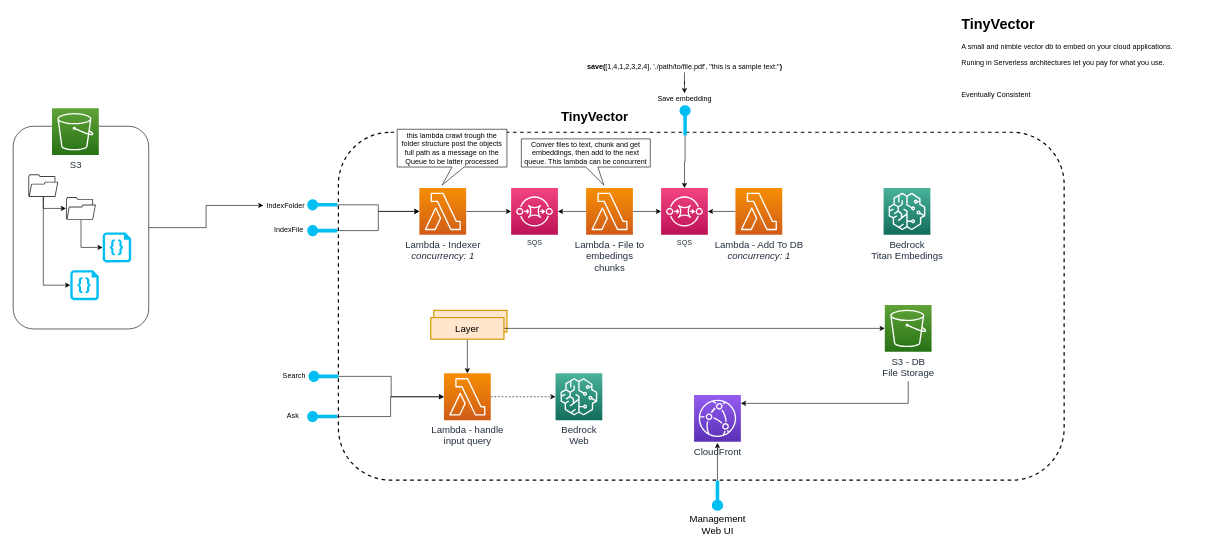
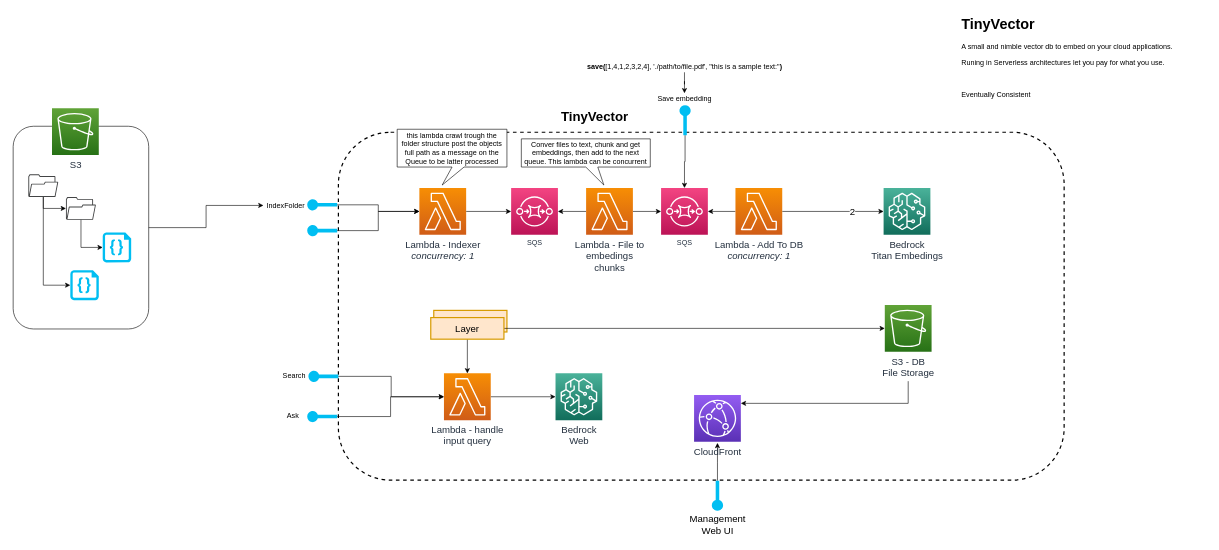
edge "Lambda - Add To DB concurrency: 1" -> "Bedrock Titan Embedings": added, label "2"
node "IndexFile": removed
edge "Lambda - handle input query" -> "Bedrock Web": style dashed -> solid
